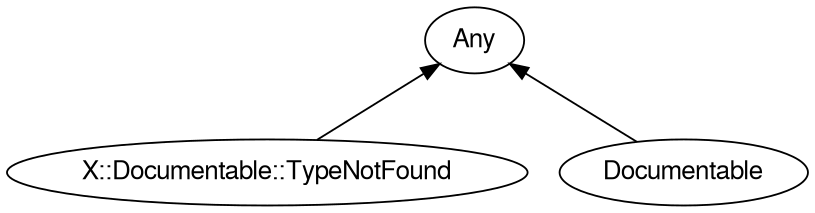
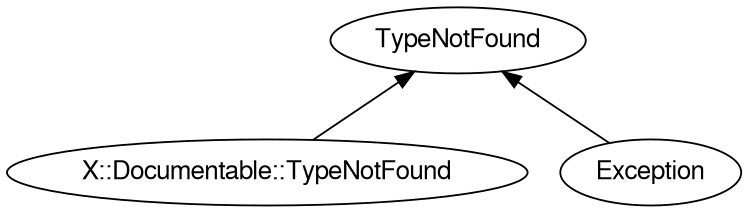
node "Any": label "Any" -> "TypeNotFound"
node "Documentable": label "Documentable" -> "Exception"
